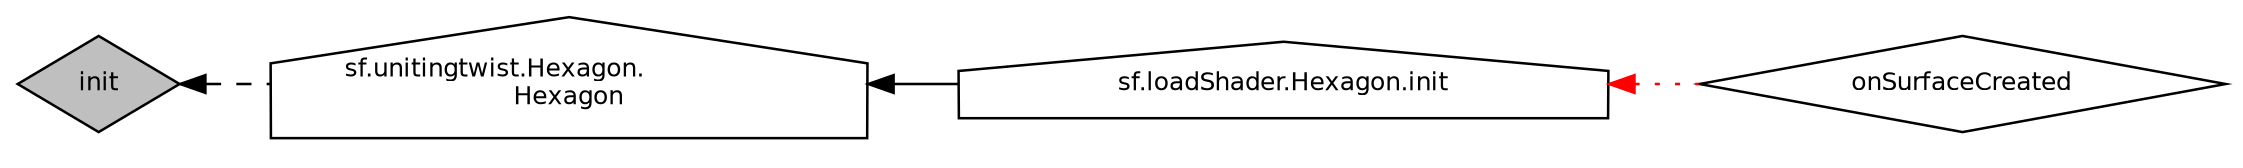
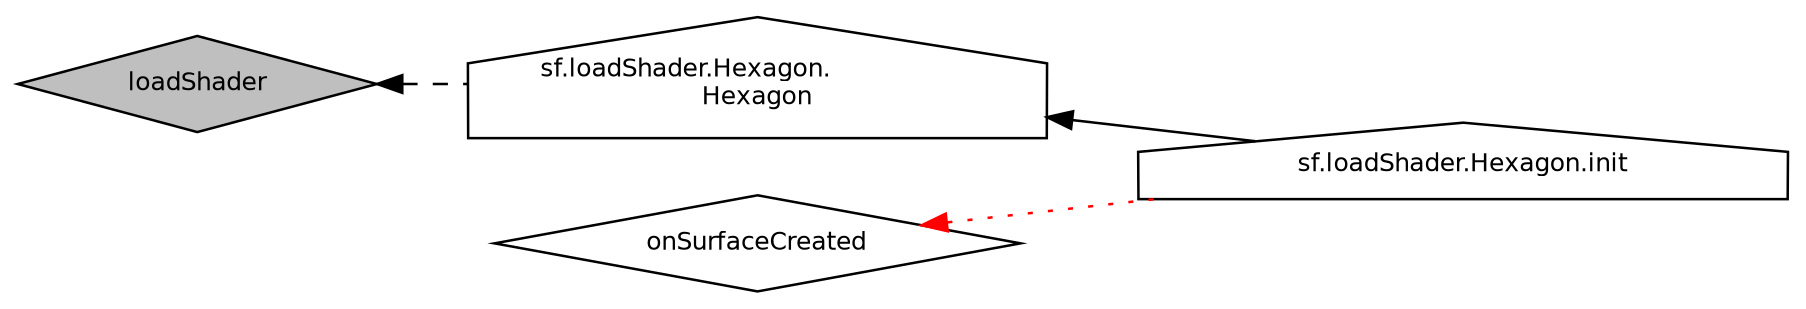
node "init": label "init" -> "loadShader"
node "sf.unitingtwist.Hexagon. Hexagon": label "sf.unitingtwist.Hexagon. Hexagon" -> "sf.loadShader.Hexagon. Hexagon"
edge "onSurfaceCreated" -> "sf.loadShader.Hexagon.init": reversed
